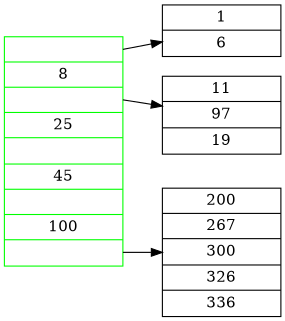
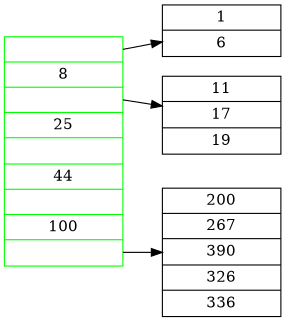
node "11": text "97" -> "17"
node "8": text "45" -> "44"
node "200": text "300" -> "390"
